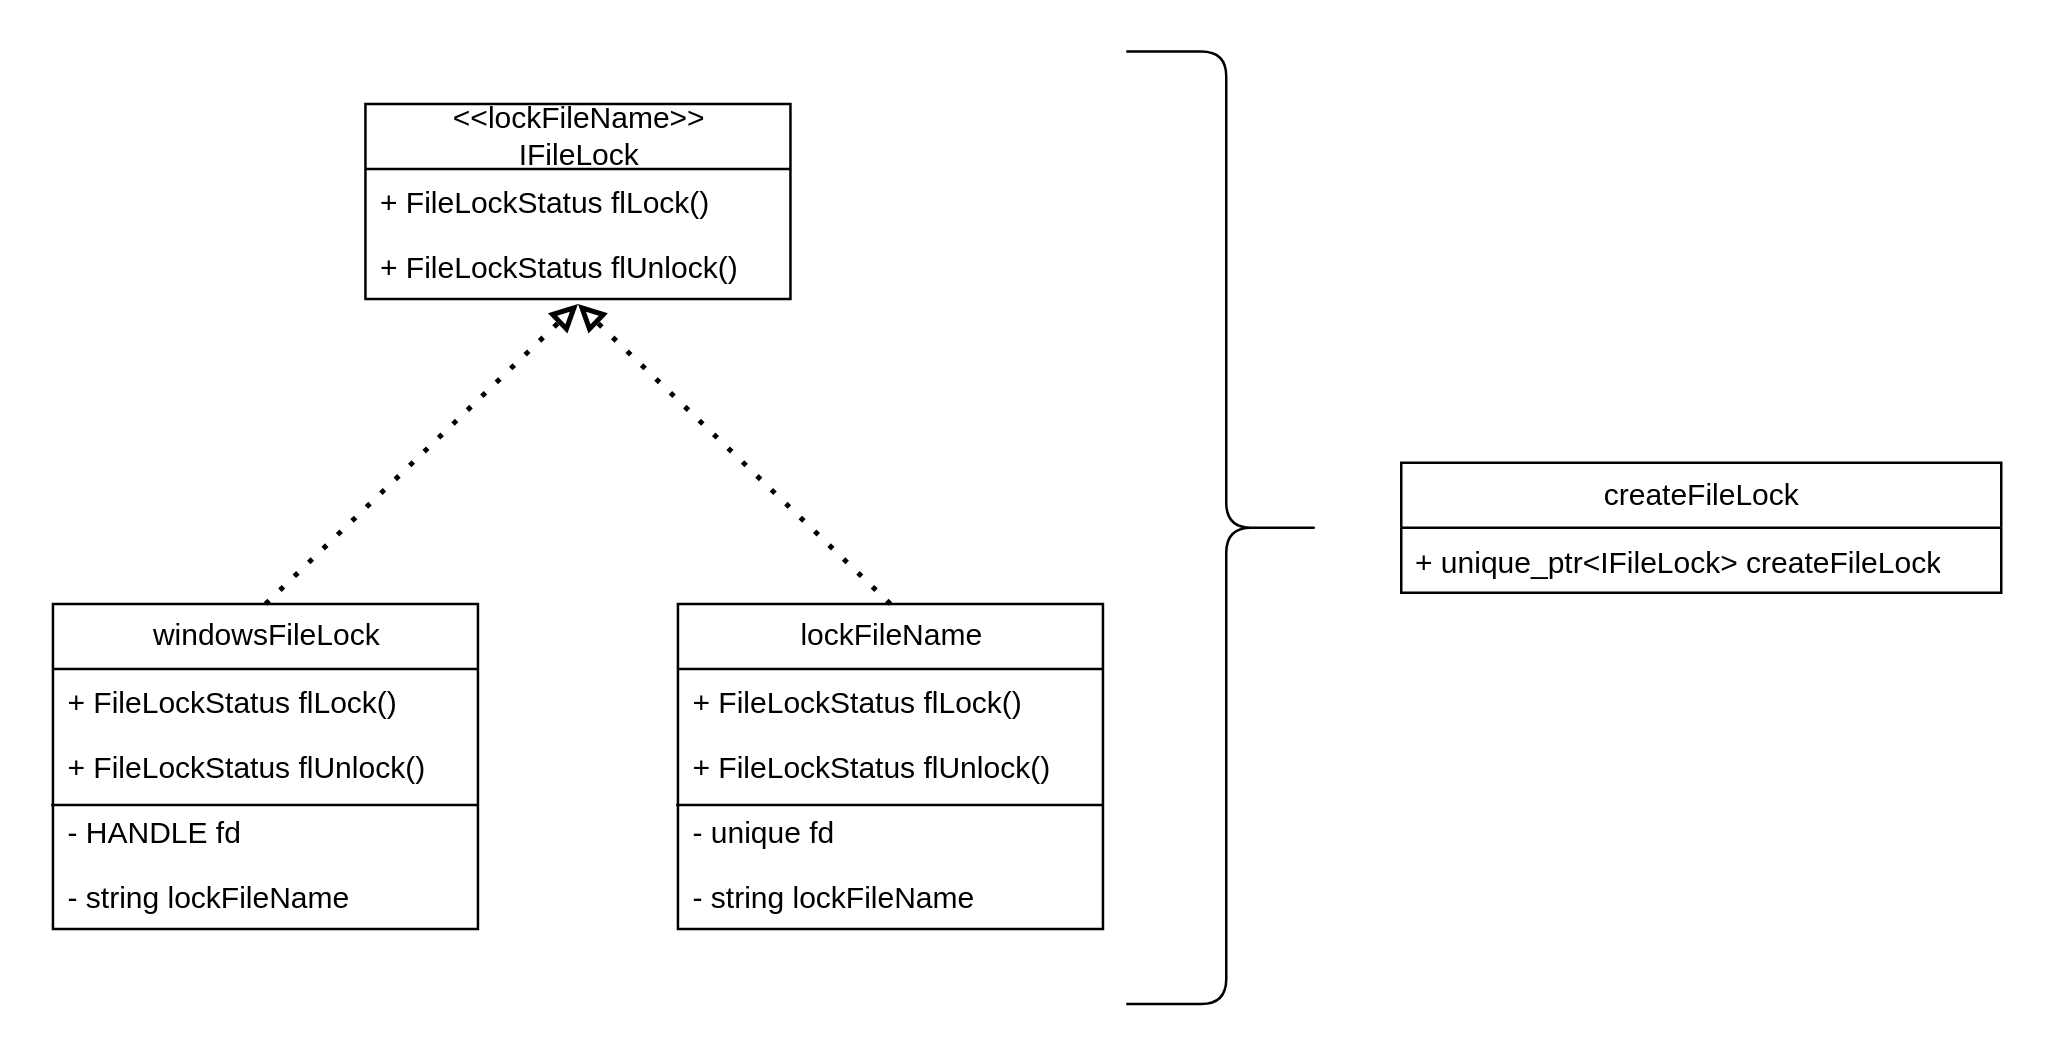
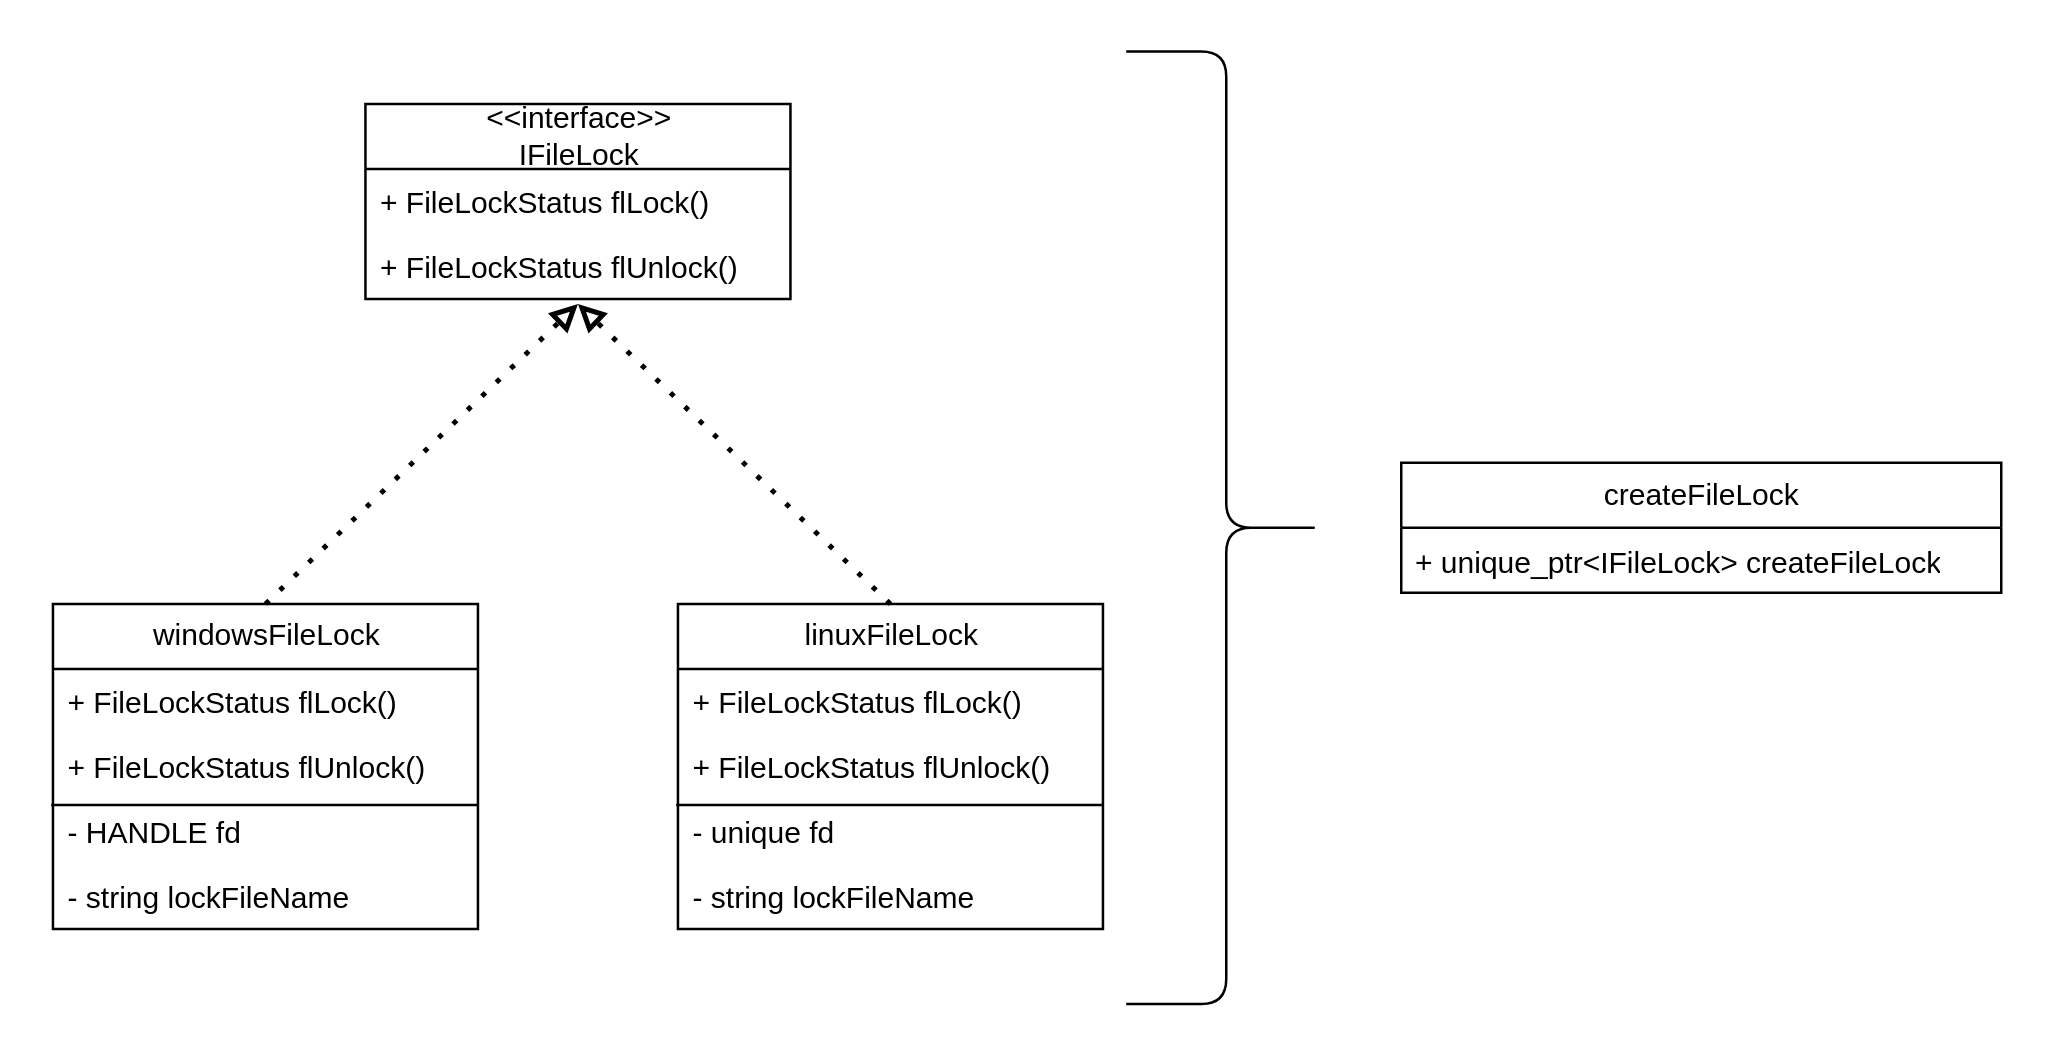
node "<<lockFileName>> IFileLock": label "<<lockFileName>> IFileLock" -> "<<interface>> IFileLock"
node "lockFileName": label "lockFileName" -> "linuxFileLock"
